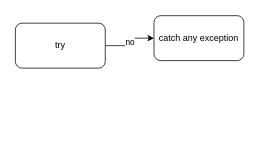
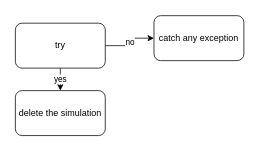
edge "try" -> "delete the simulation": added, label "yes"
node "delete the simulation": added
